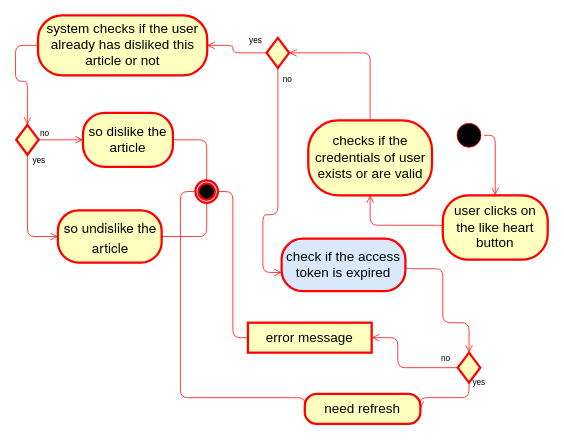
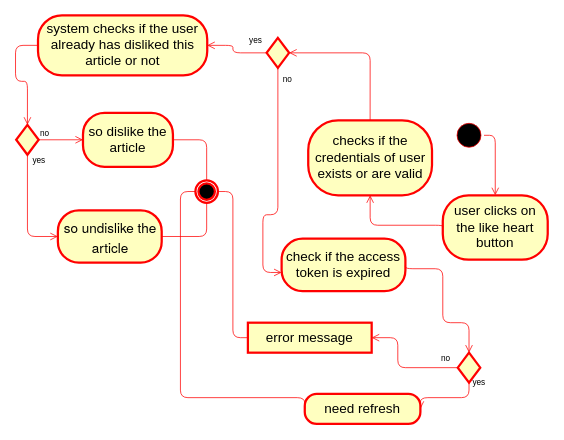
node "check if the access token is expired": fillcolor #dae8fc -> #ffffc0
